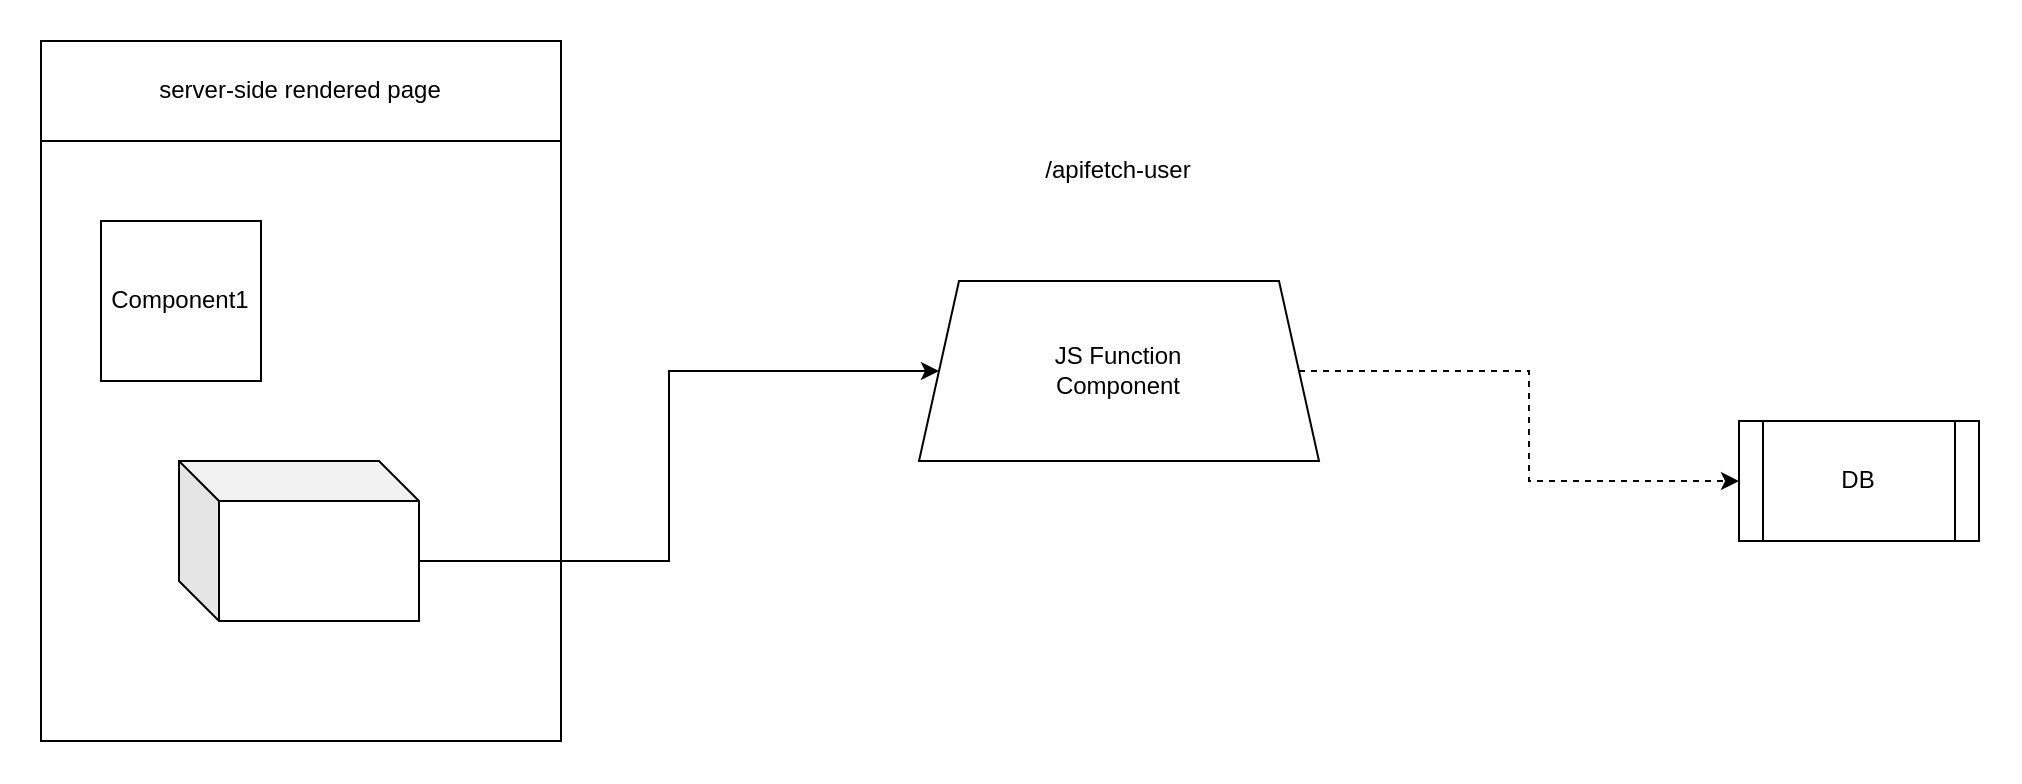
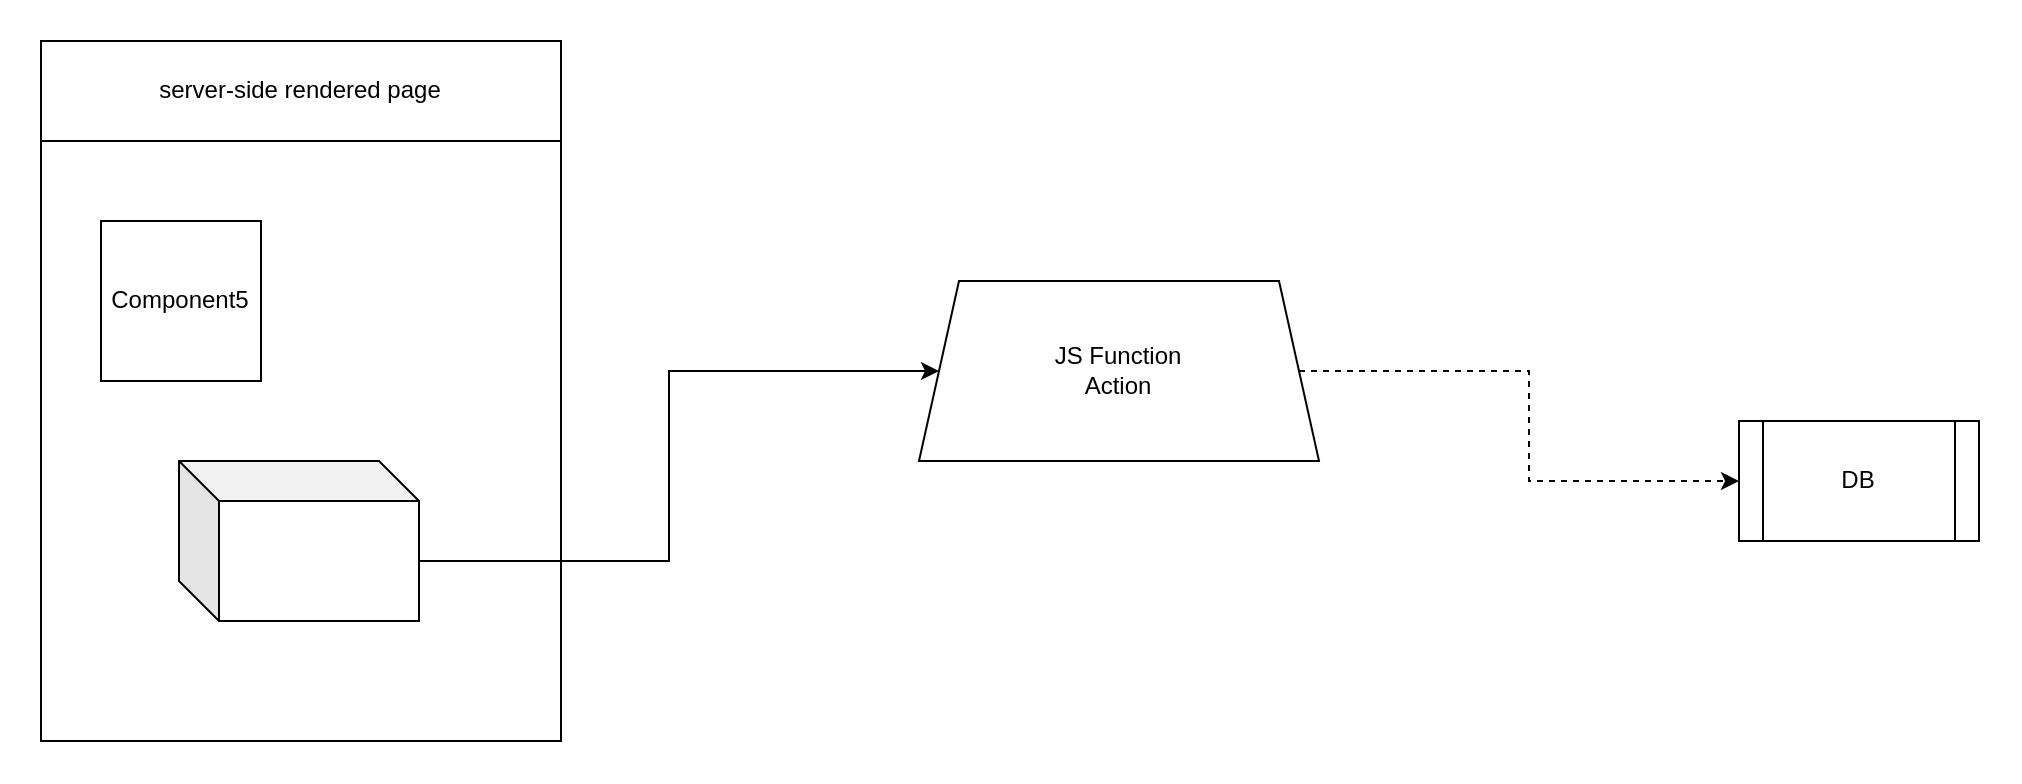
node "/apifetch-user": removed
node "Component1": label "Component1" -> "Component5"
node "JS Function Component": label "JS Function Component" -> "JS Function Action"
